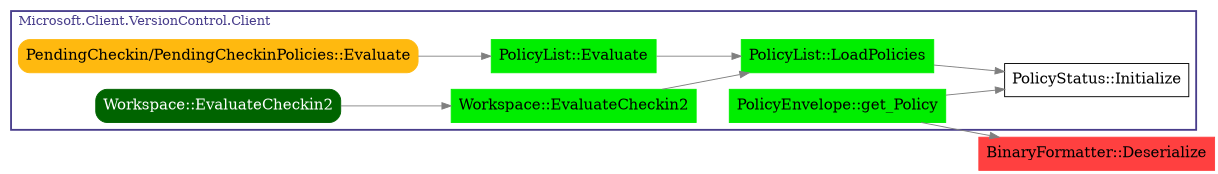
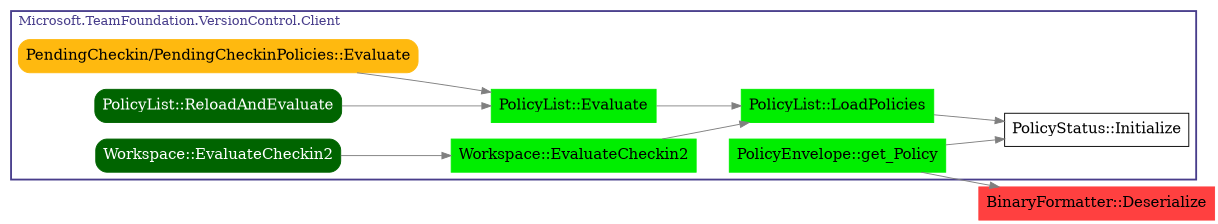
cluster "Microsoft.Client.VersionControl.Client": label "Microsoft.Client.VersionControl.Client" -> "Microsoft.TeamFoundation.VersionControl.Client"
node "PolicyList::ReloadAndEvaluate": added
